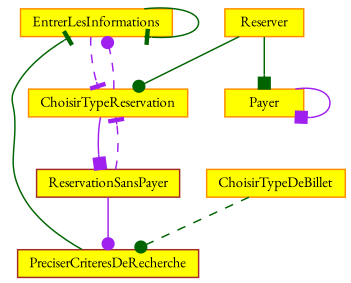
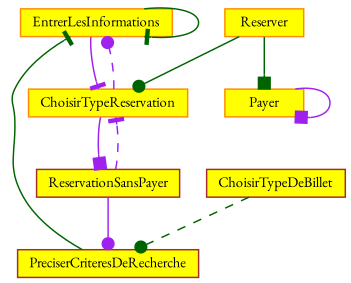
edge "EntrerLesInformations" -> "ChoisirTypeReservation": style dashed -> solid
node "ChoisirTypeDeBillet": color darkorange -> brown
